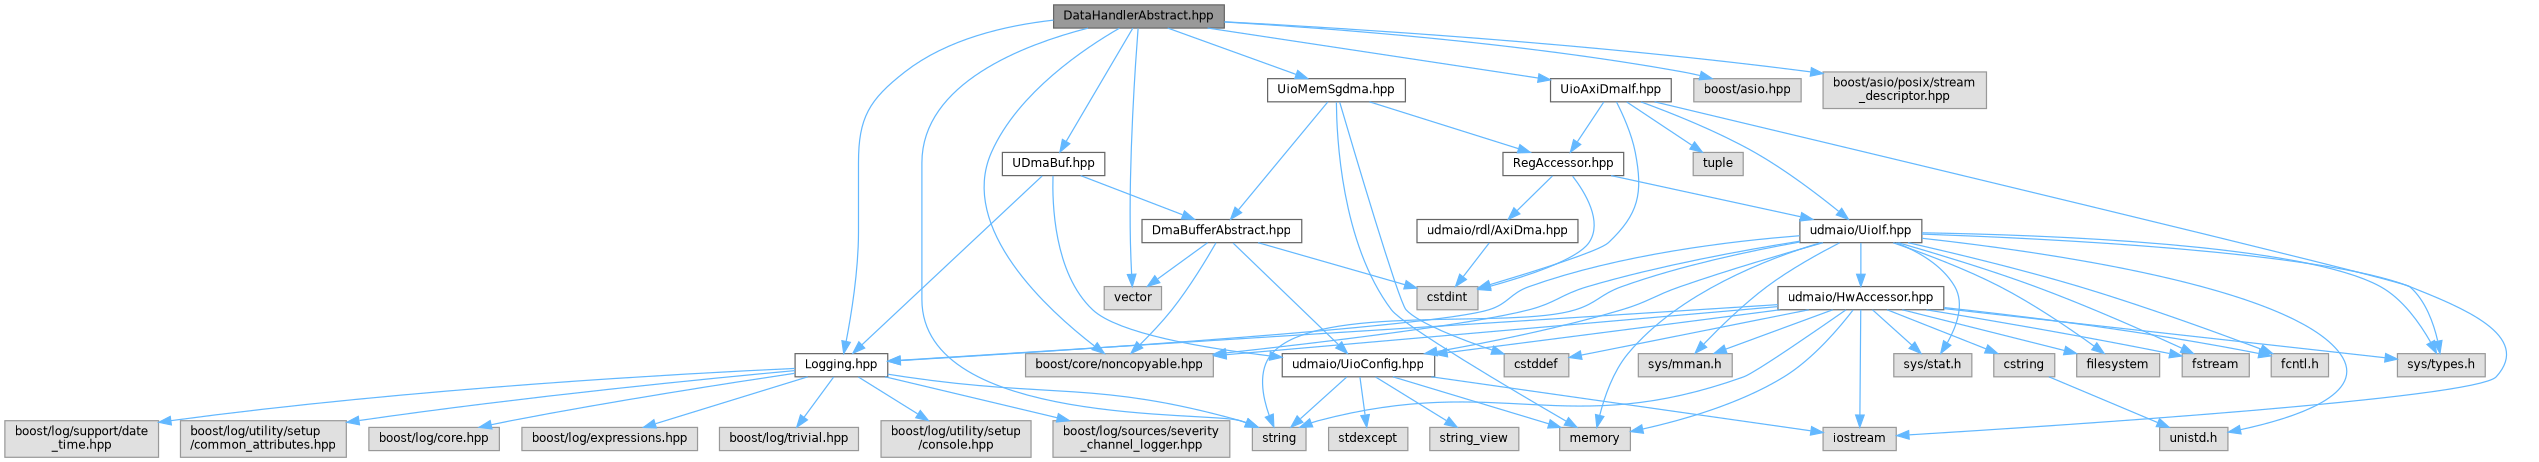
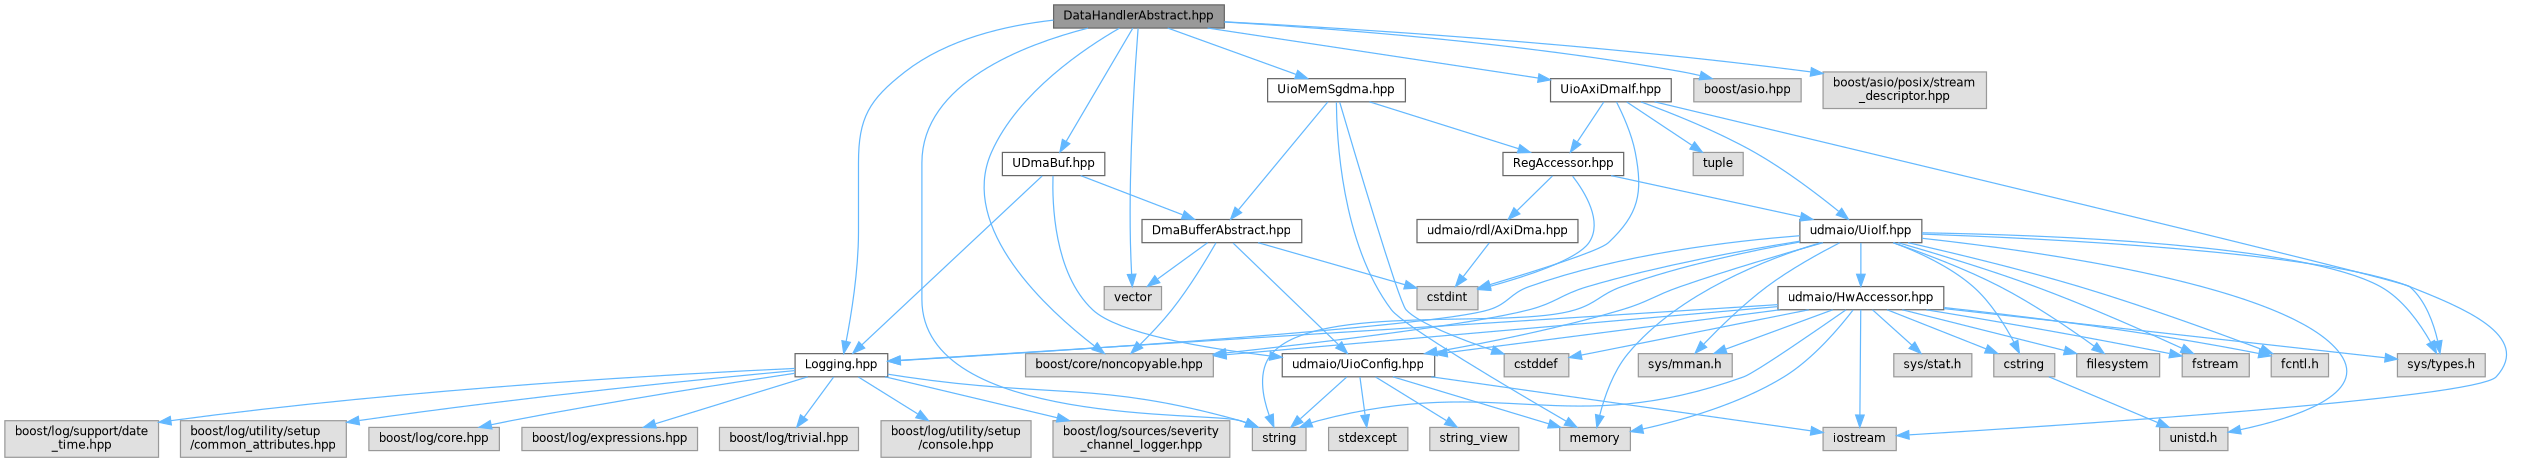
edge "udmaio/UioIf.hpp" -> "sys/stat.h": now "udmaio/UioIf.hpp" -> "cstring"
